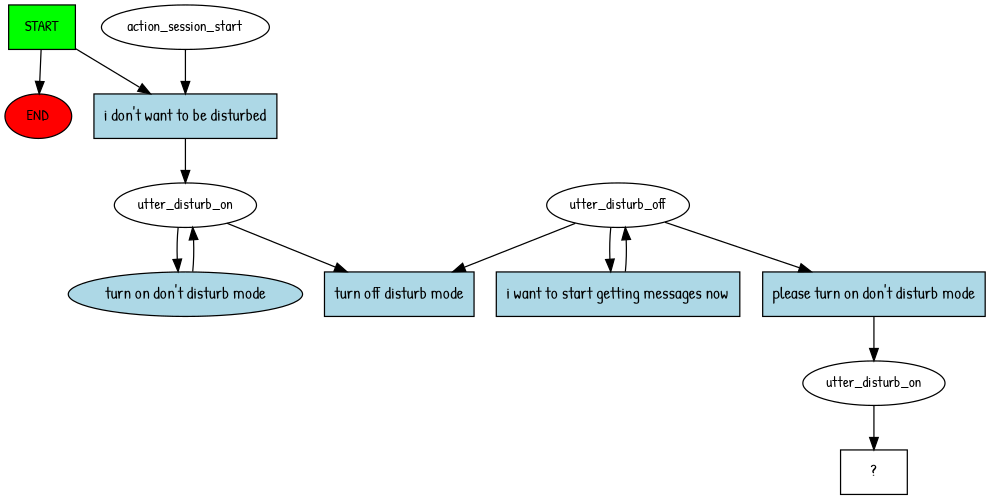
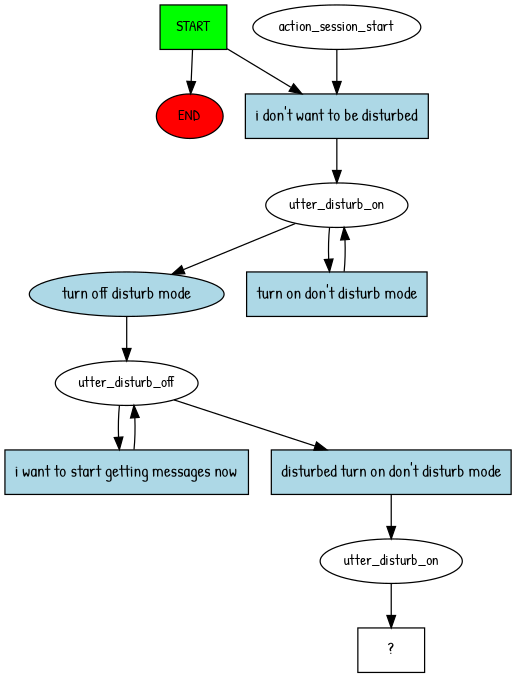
edge "utter_disturb_off" -> "turn off disturb mode": reversed
node "turn on don't disturb mode": shape ellipse -> box
node "turn off disturb mode": shape box -> ellipse
node "please turn on don't disturb mode": label "please turn on don't disturb mode" -> "disturbed turn on don't disturb mode"
